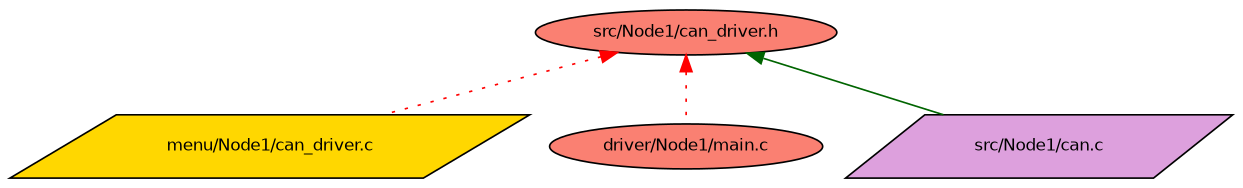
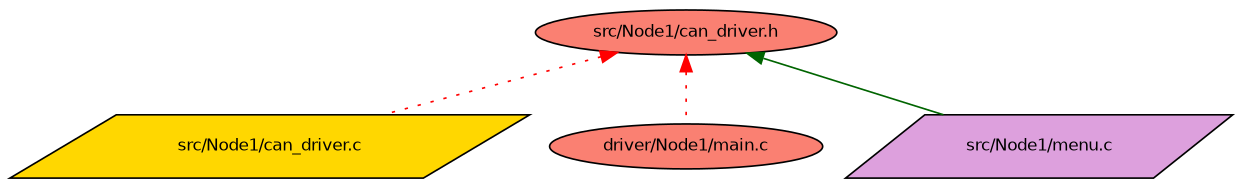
node "menu/Node1/can_driver.c": label "menu/Node1/can_driver.c" -> "src/Node1/can_driver.c"
node "src/Node1/can.c": label "src/Node1/can.c" -> "src/Node1/menu.c"
